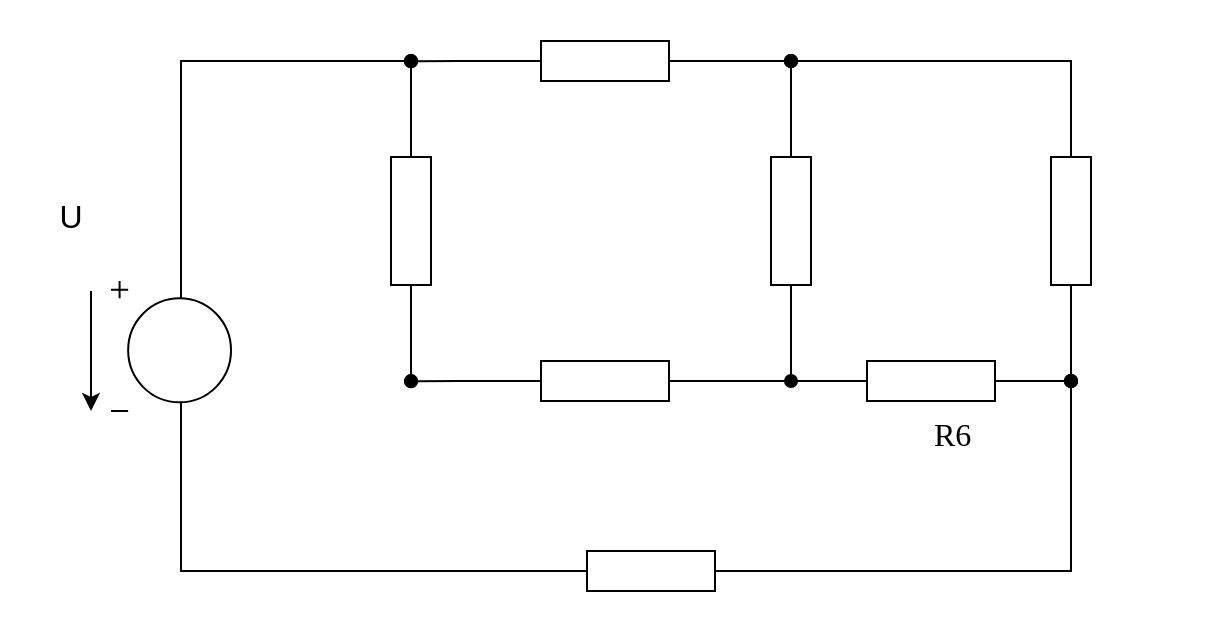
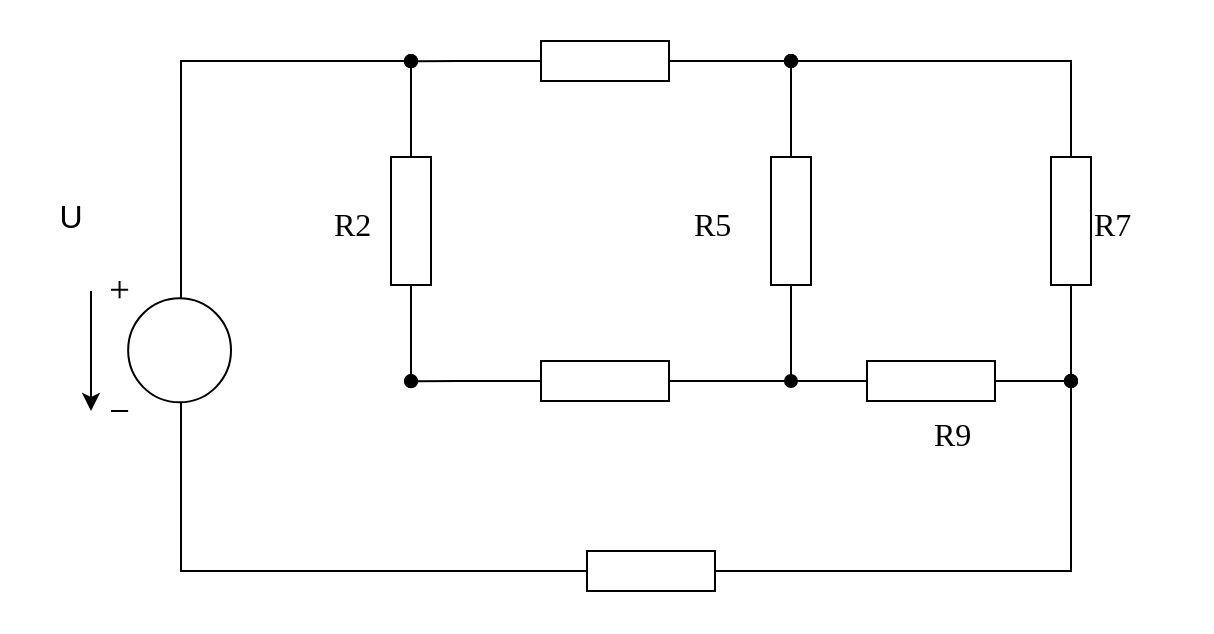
node "R2": added
node "R5": added
node "R7": added
node "R6": label "R6" -> "R9"
